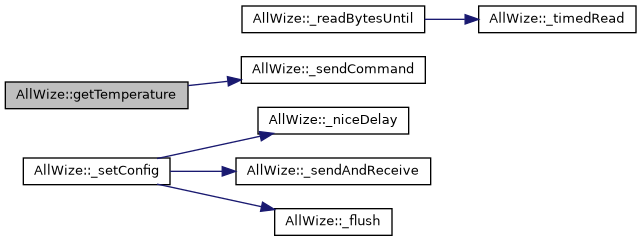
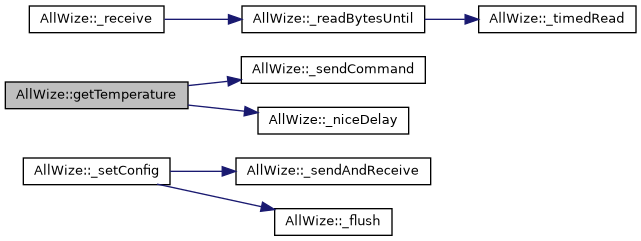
node "AllWize::_receive": added
edge "AllWize::_setConfig" -> "AllWize::_niceDelay": now "AllWize::getTemperature" -> "AllWize::_niceDelay"
